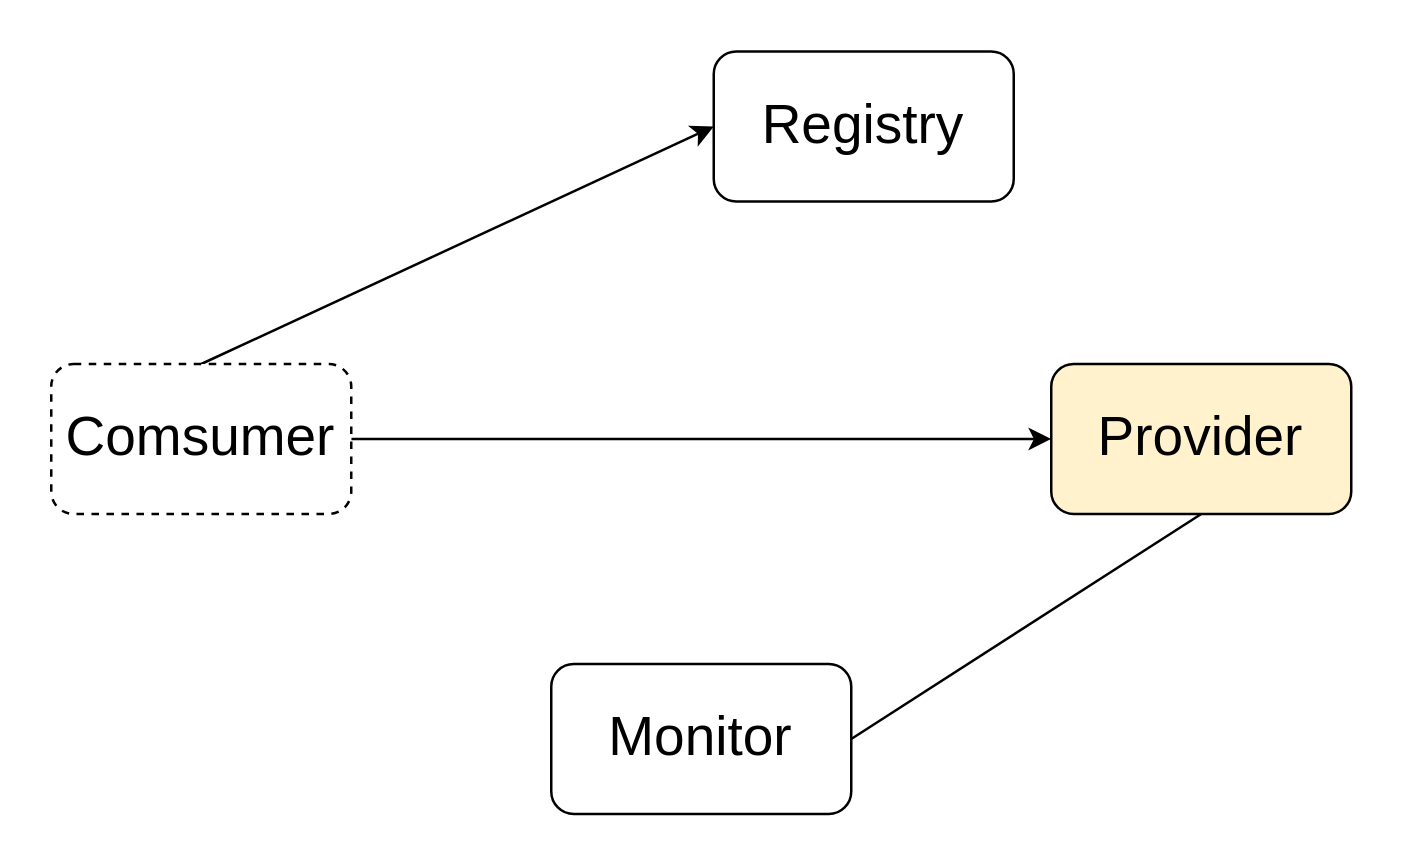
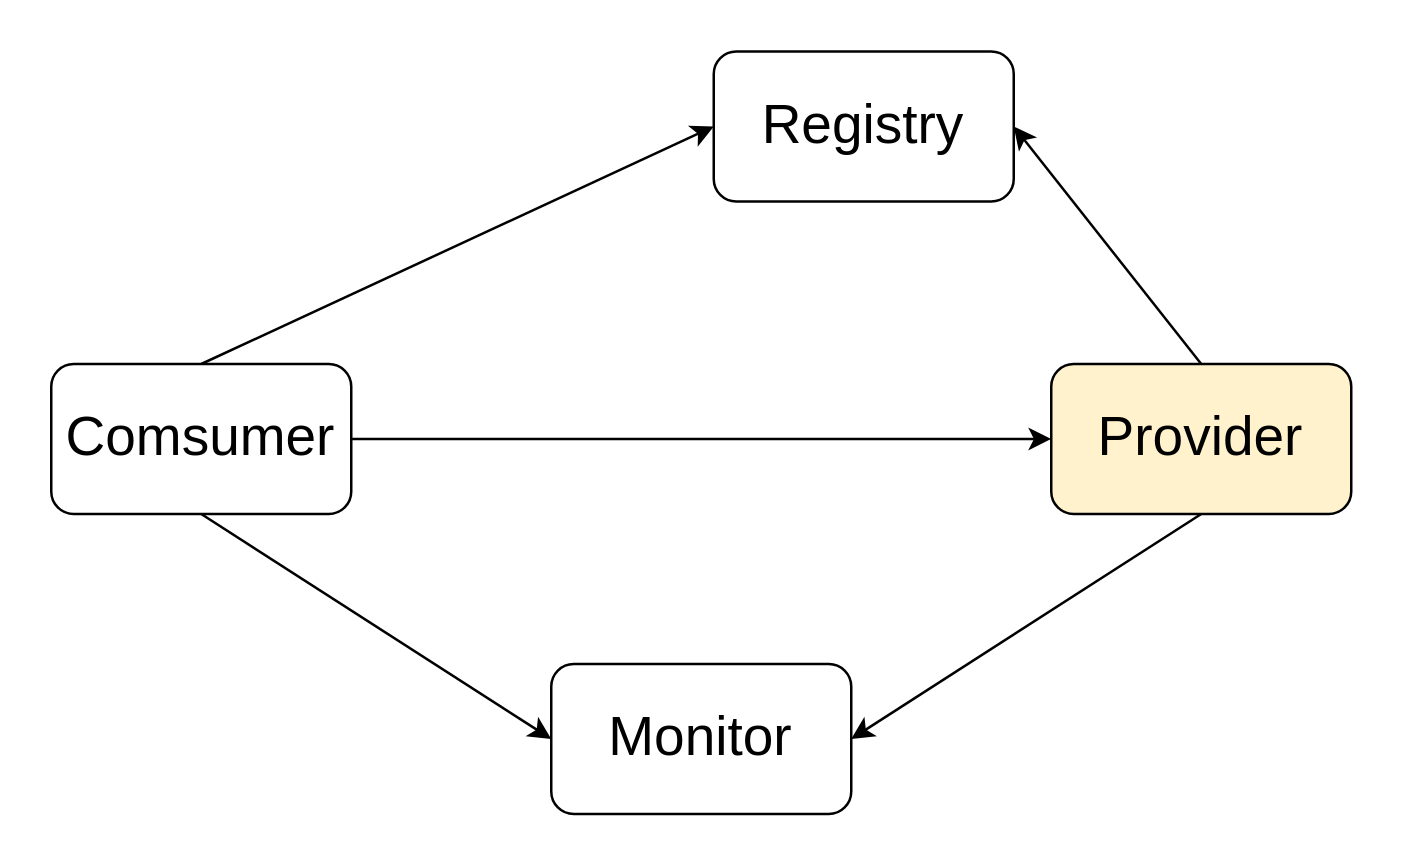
edge "Provider" -> "Registry": added
node "Comsumer": style dashed -> solid
edge "Comsumer" -> "Monitor": added
edge "Provider" -- "Monitor": arrowhead none -> classic
